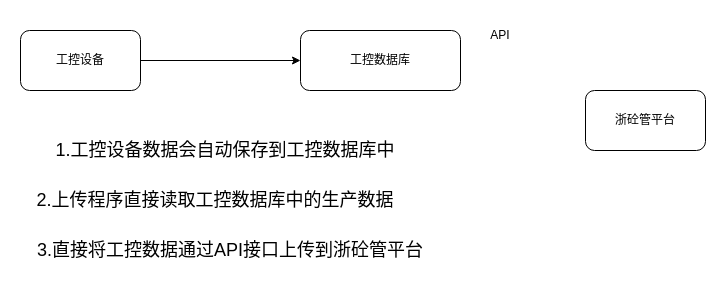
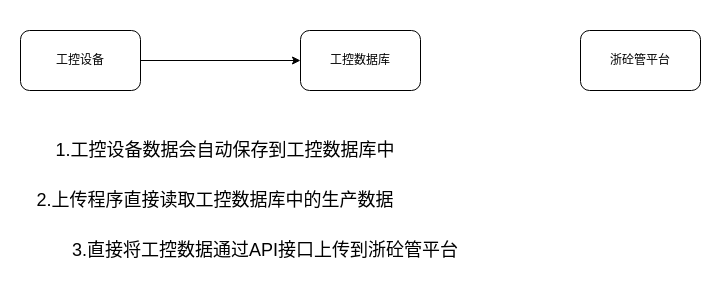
node "API": removed
node "工控数据库": size 160x60 -> 120x60
node "浙砼管平台": moved (646, 121) -> (641, 61)
node "3.直接将工控数据通过API接口上传到浙砼管平台": moved (231, 251) -> (266, 251)
